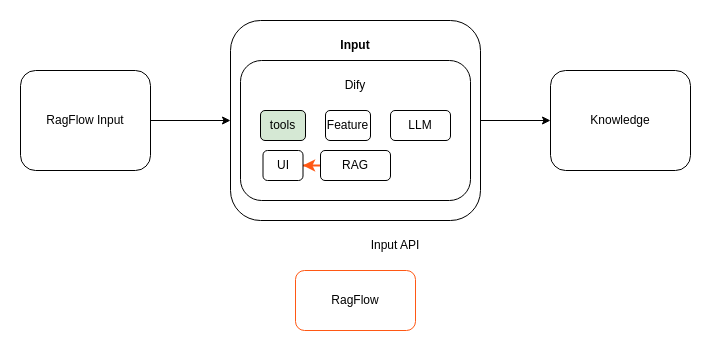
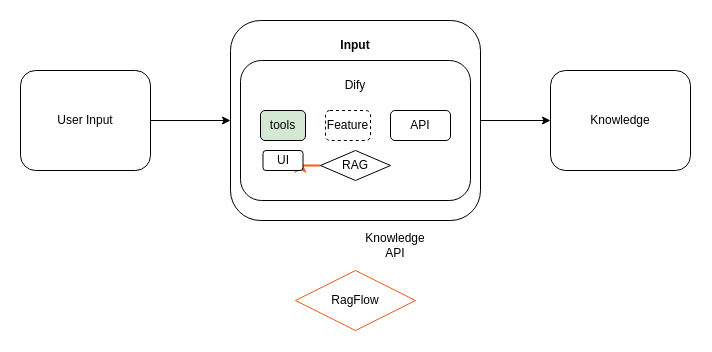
node "RagFlow Input": label "RagFlow Input" -> "User Input"
node "Feature": style solid -> dashed
node "LLM": label "LLM" -> "API"
node "UI": size 40x30 -> 40x20
node "RAG": shape rounded rectangle -> diamond
node "Input API": label "Input API" -> "Knowledge API"
node "RagFlow": shape rounded rectangle -> diamond
